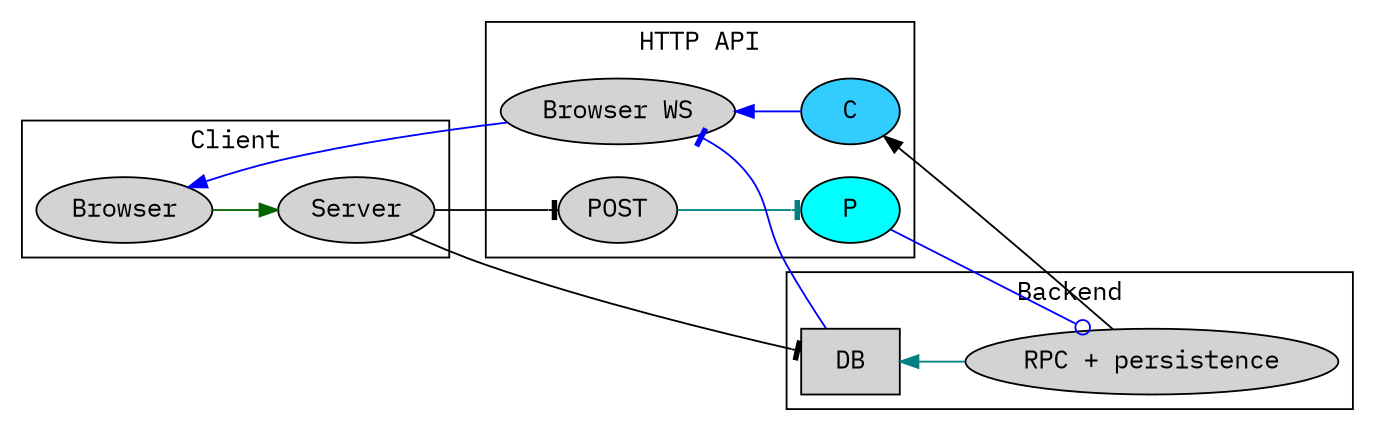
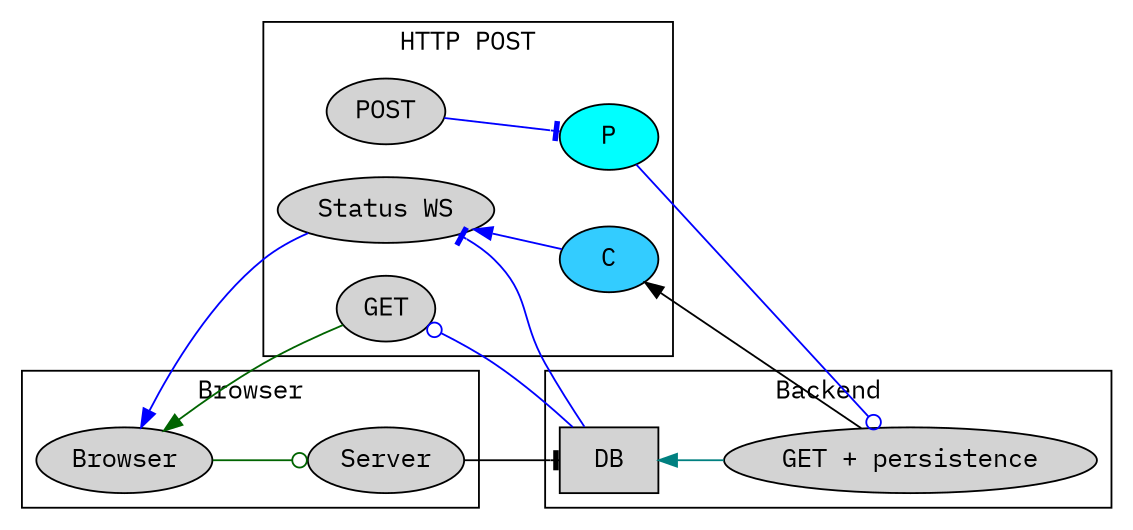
cluster "HTTP API": label "HTTP API" -> "HTTP POST"
node "Browser WS": label "Browser WS" -> "Status WS"
cluster "Client": label "Client" -> "Browser"
edge "Browser" -> "Server": arrowhead normal -> odot
edge "Server" -> "POST": removed
edge "POST" -> "P": color teal -> blue
node "GET": added
node "RPC + persistence": label "RPC + persistence" -> "GET + persistence"
